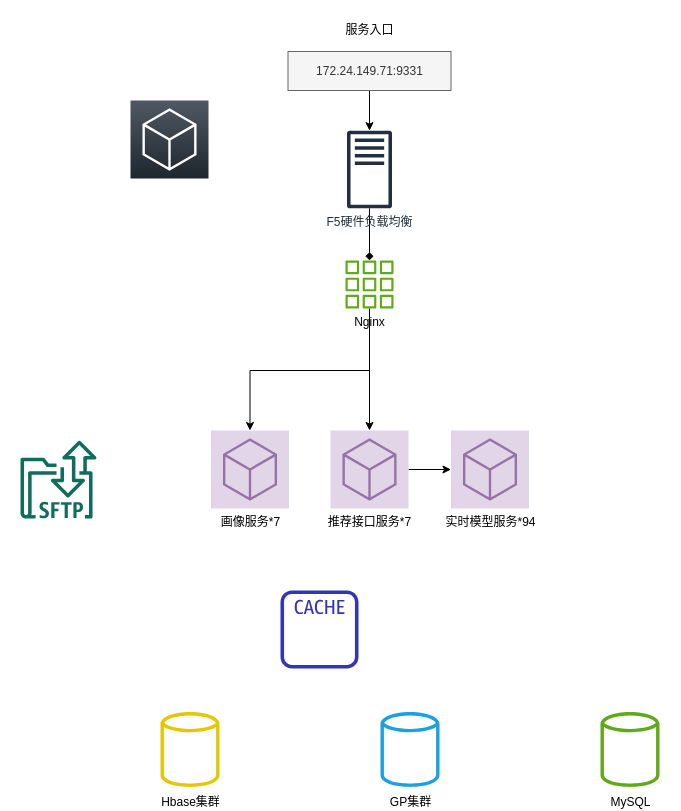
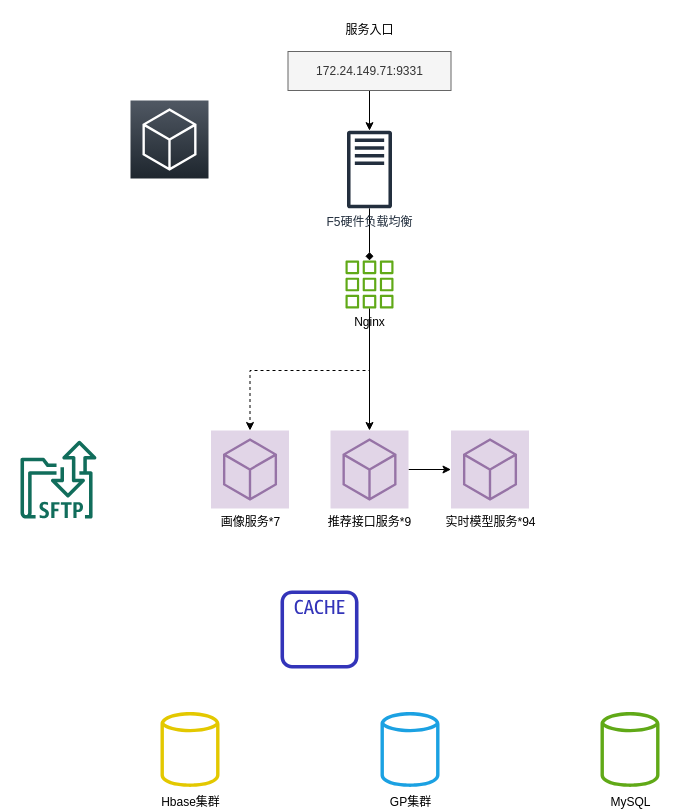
edge "Nginx" -> "画像服务*7": style solid -> dashed
node "推荐接口服务*7": label "推荐接口服务*7" -> "推荐接口服务*9"
